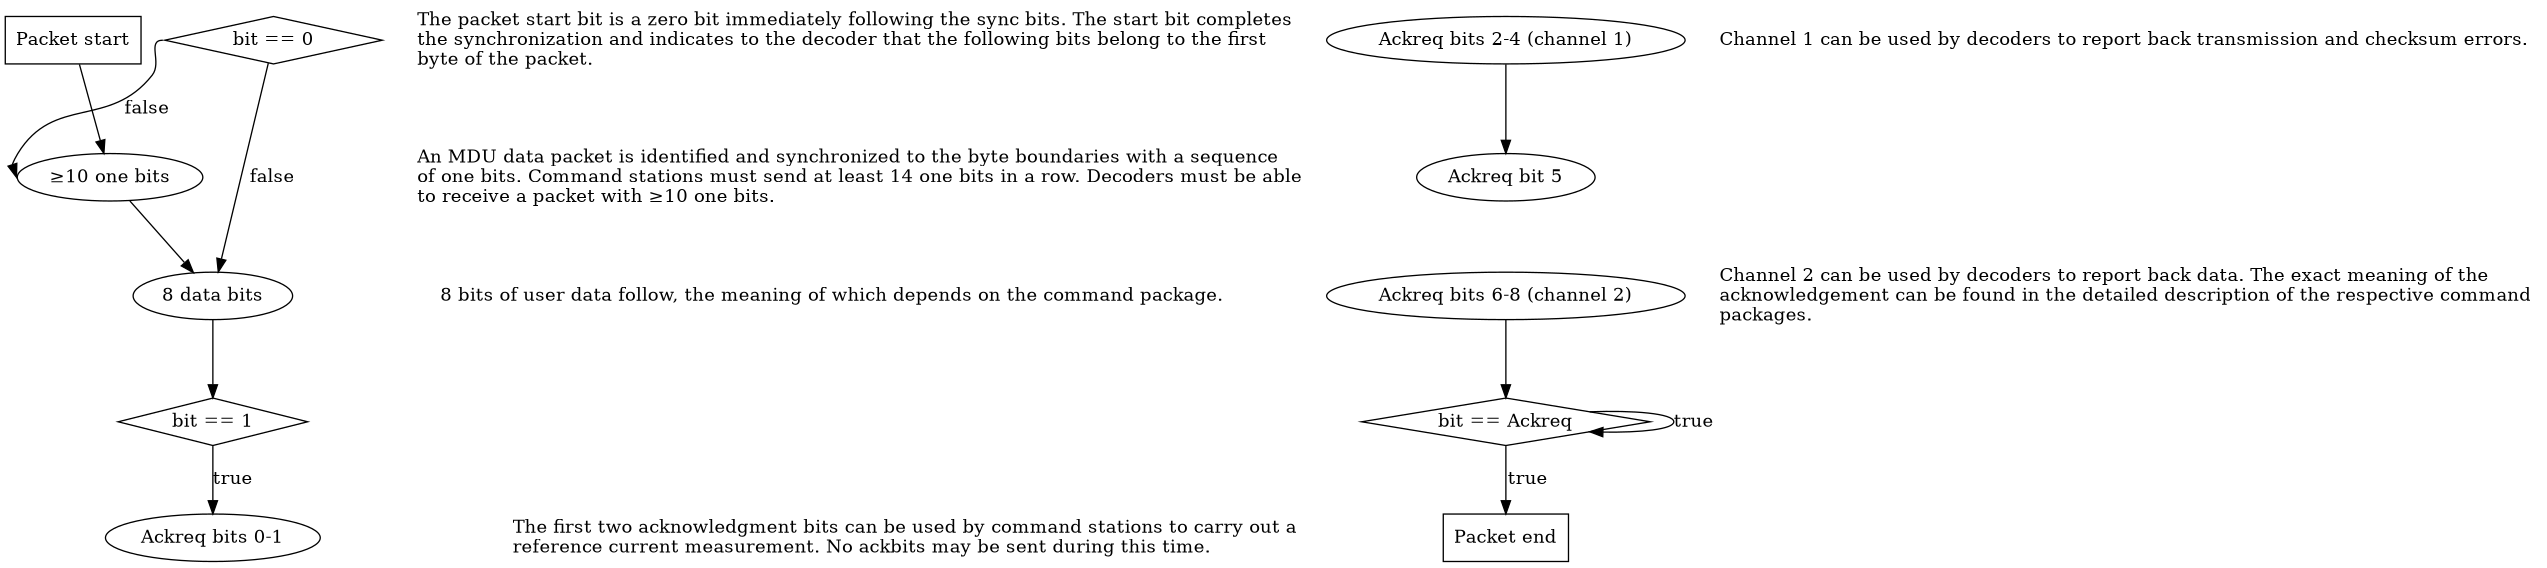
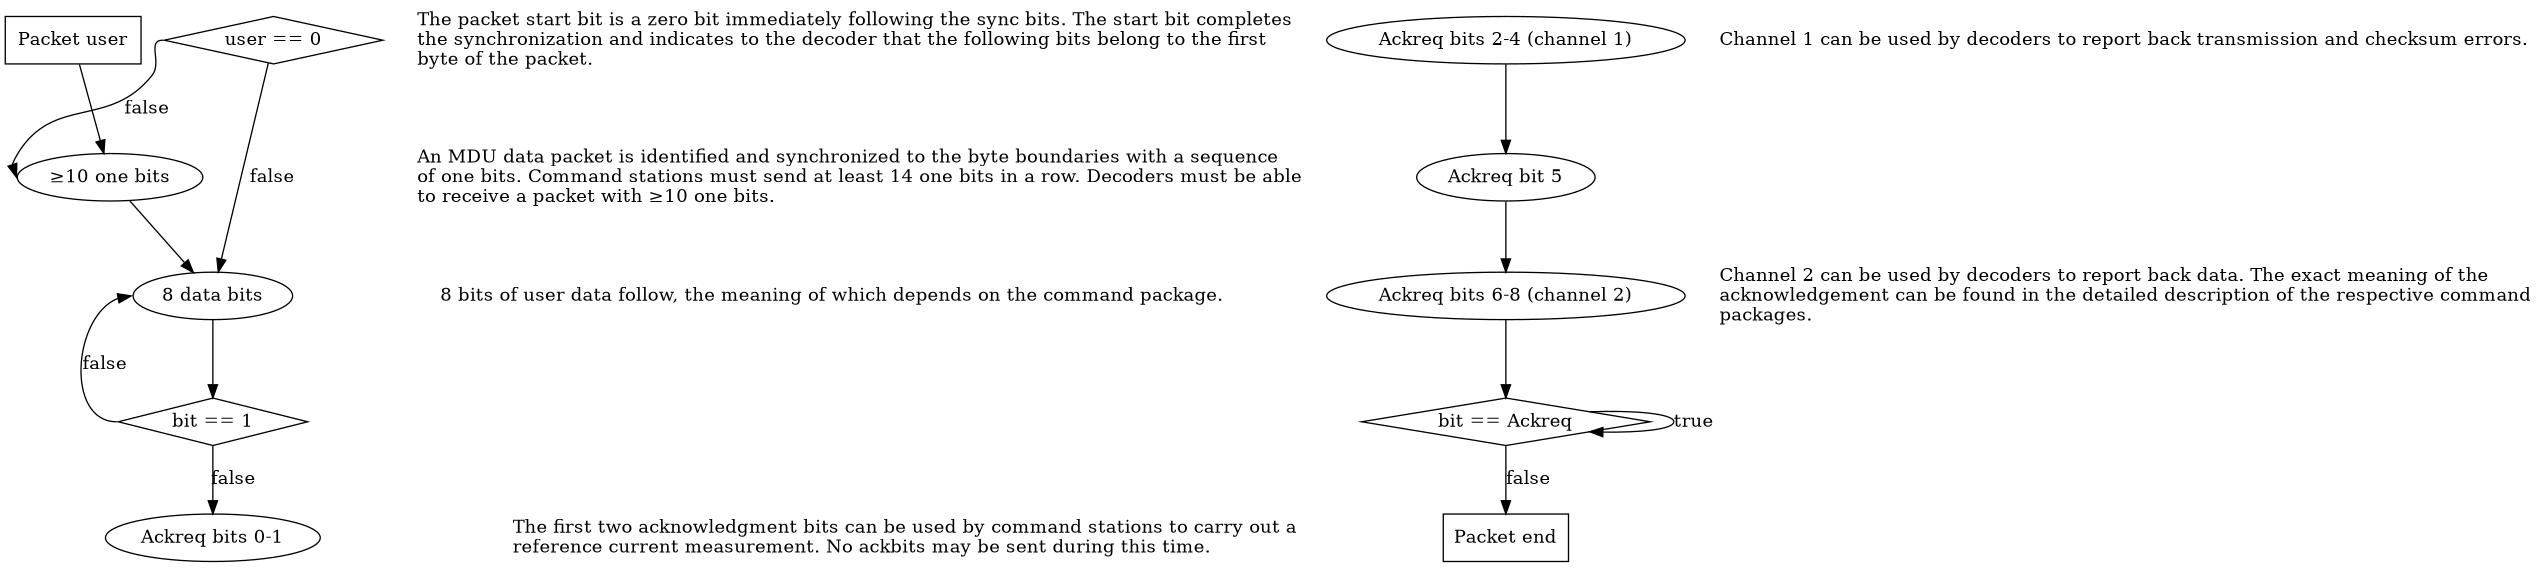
node "Packet start": label "Packet start" -> "Packet user"
node "bit == 0": label "bit == 0" -> "user == 0"
edge "Ackreq bit 5" -> "Ackreq bits 6-8 (channel 2)": added
edge "bit == 1" -> "8 data bits": added, label "false"
edge "bit == 1" -> "Ackreq bits 0-1": label "true" -> "false"
edge "bit == Ackreq" -> "Packet end": label "true" -> "false"
